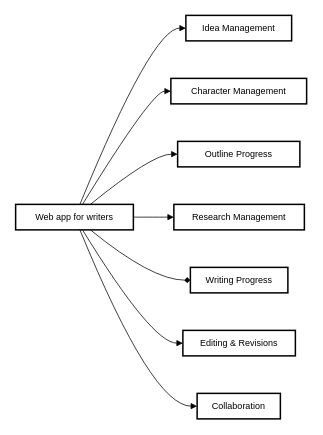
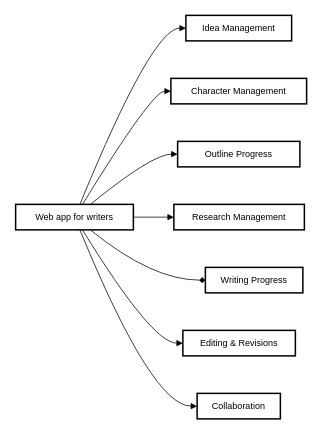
node "Writing Progress": moved (239, 280) -> (254, 280)
